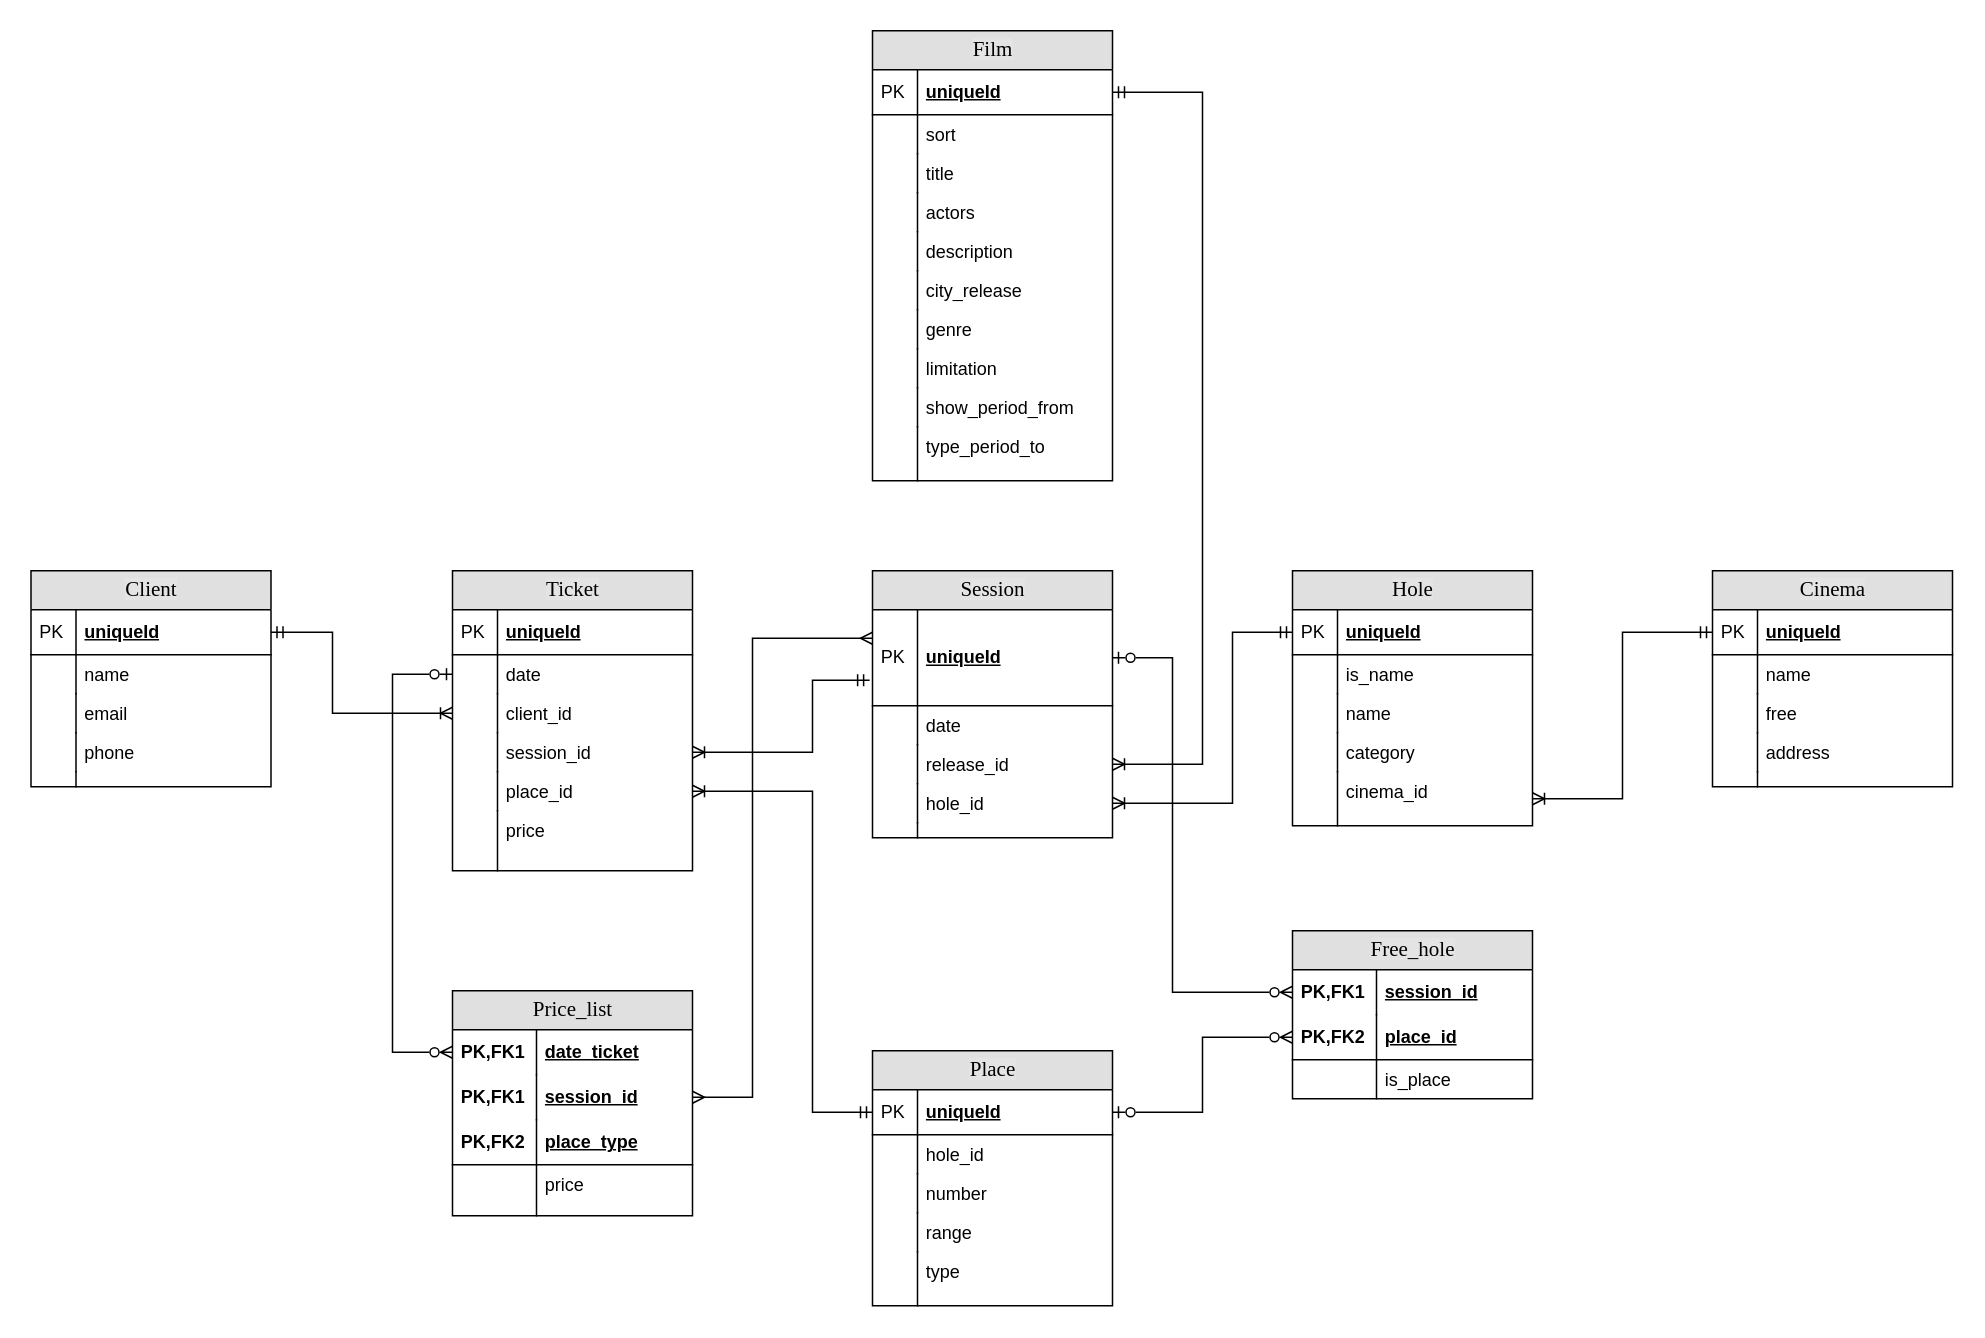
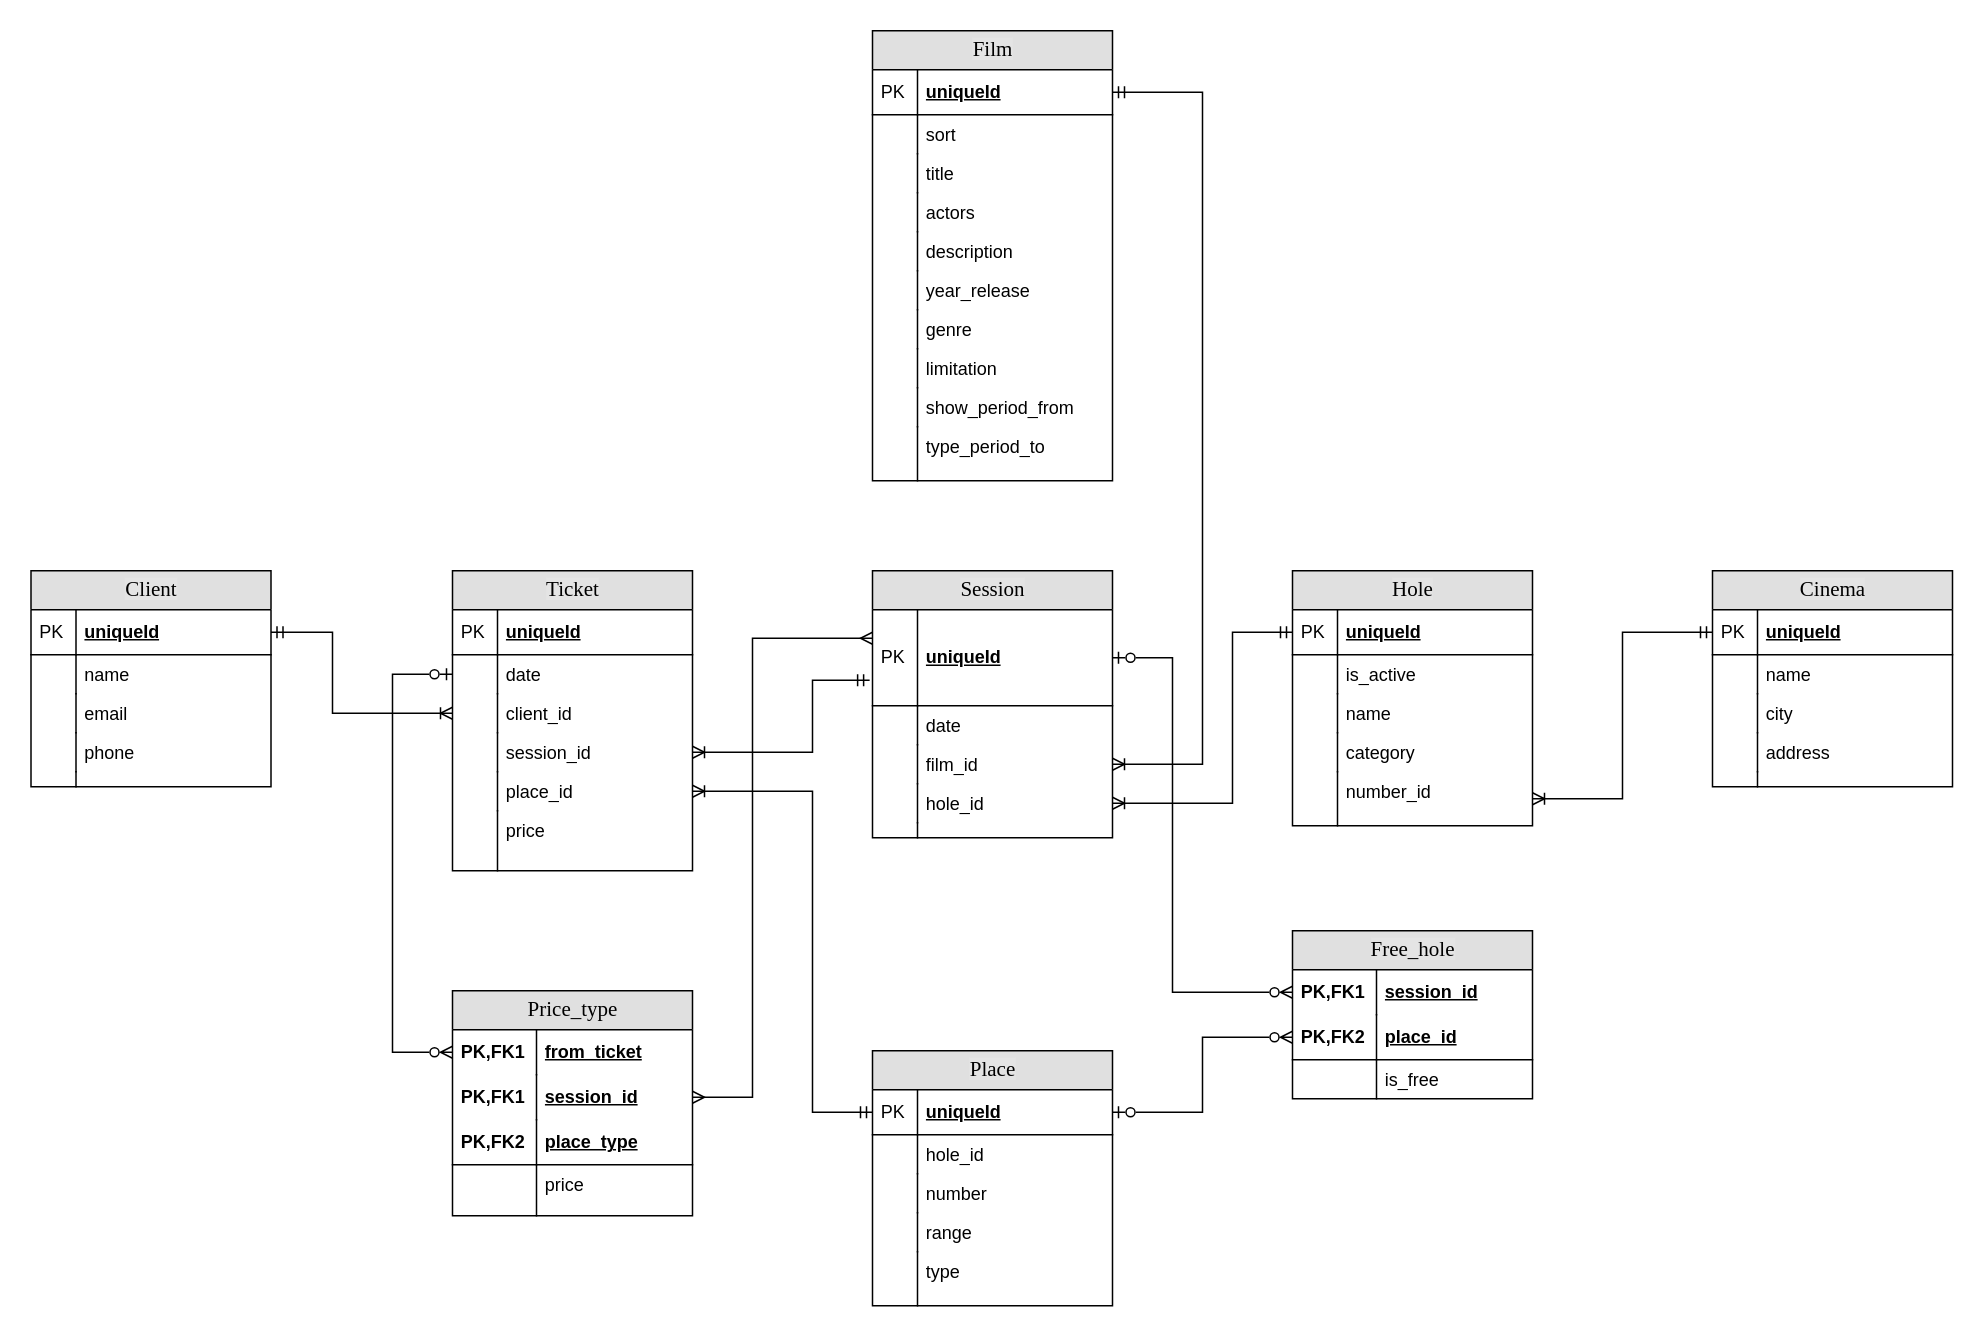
node "city_release": label "city_release" -> "year_release"
node "is_name": label "is_name" -> "is_active"
node "free": label "free" -> "city"
node "release_id": label "release_id" -> "film_id"
node "cinema_id": label "cinema_id" -> "number_id"
node "Price_list": label "Price_list" -> "Price_type"
node "date_ticket": label "date_ticket" -> "from_ticket"
node "is_place": label "is_place" -> "is_free"
